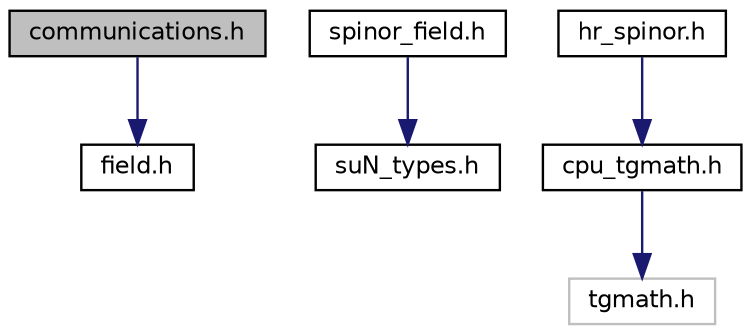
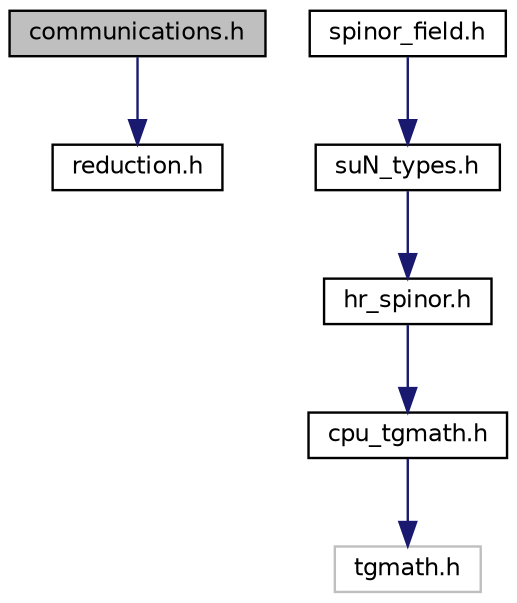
node "field.h": label "field.h" -> "reduction.h"
edge "suN_types.h" -> "hr_spinor.h": added
